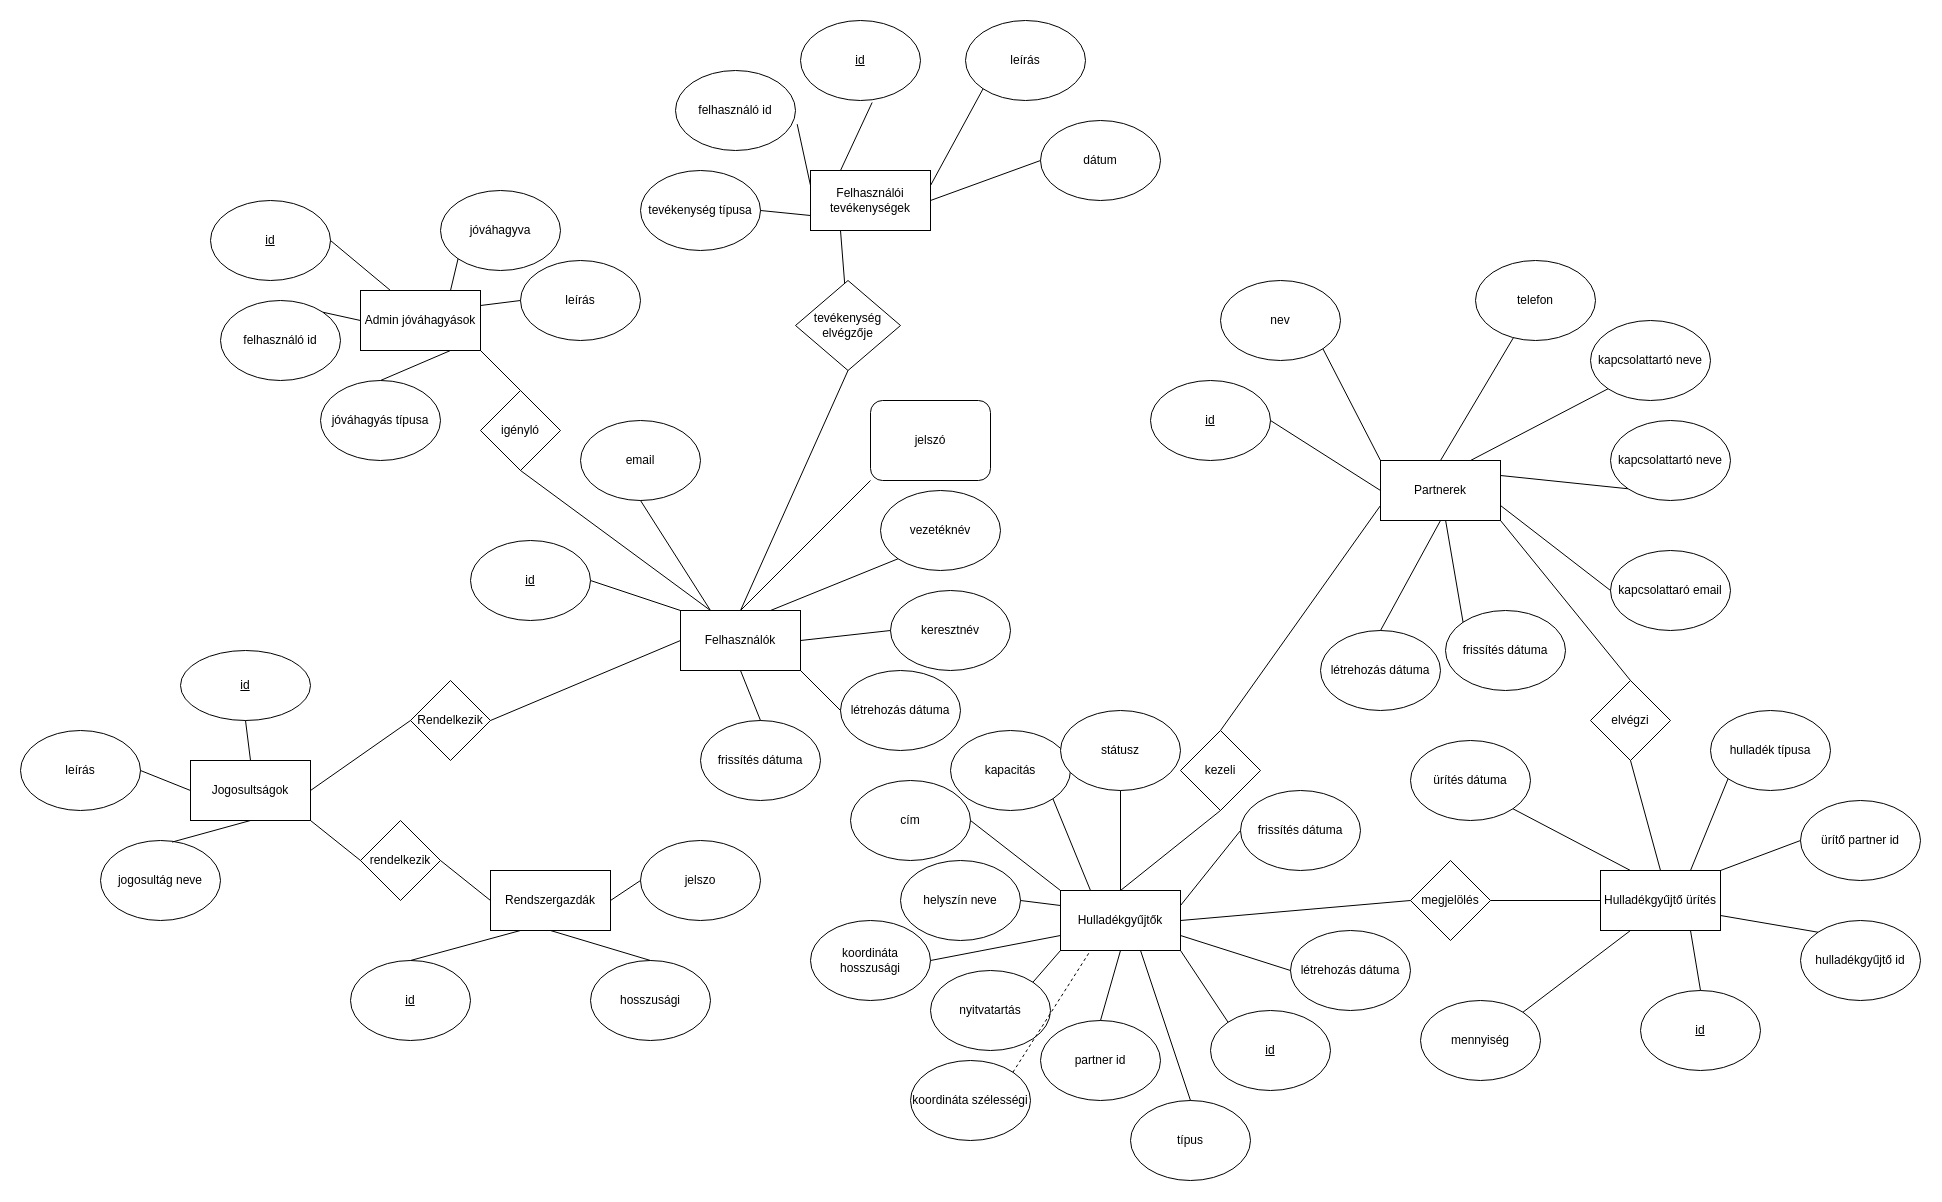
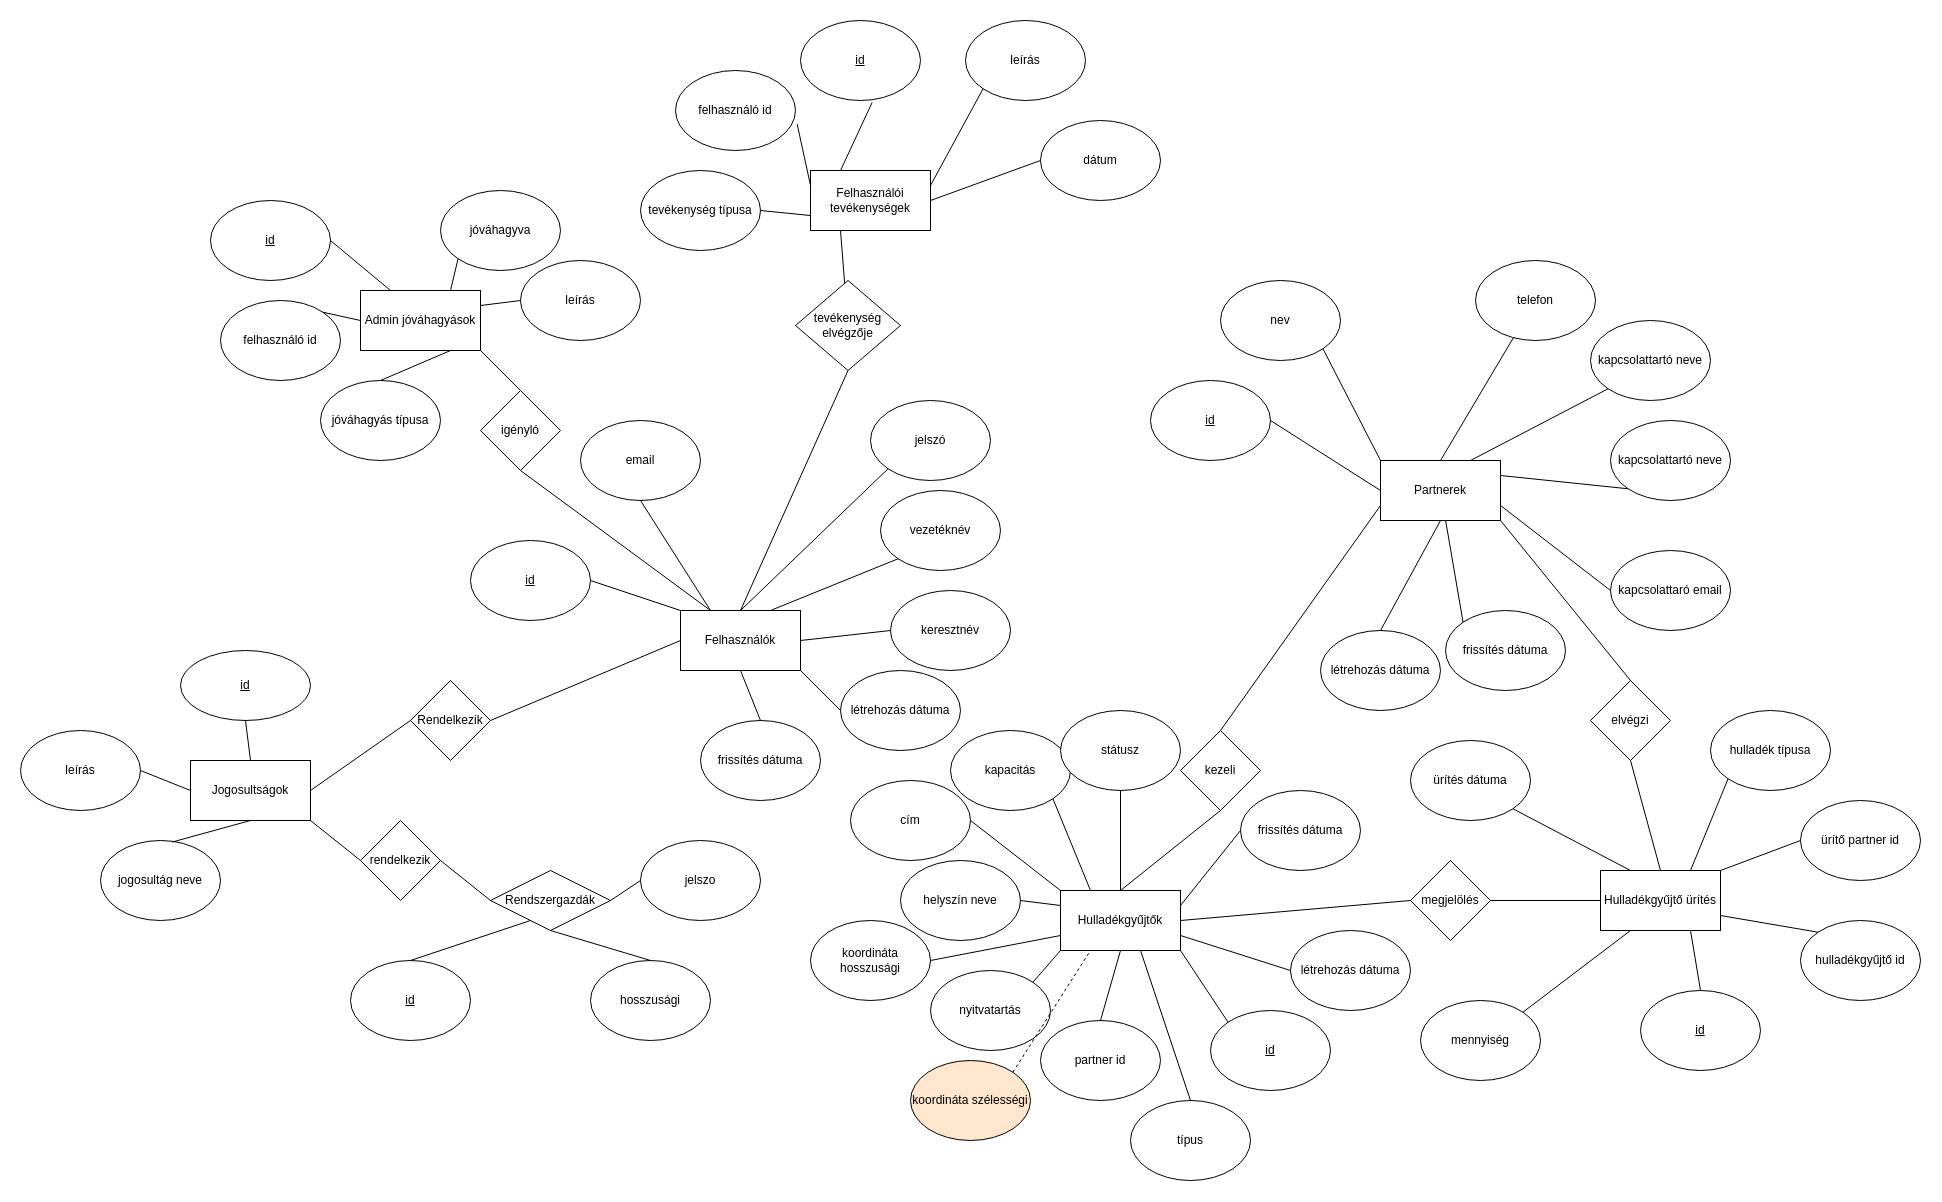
node "jelszó": shape rounded rectangle -> ellipse
node "Rendszergazdák": shape rectangle -> diamond
node "koordináta szélességi": fillcolor #ffffff -> #ffe6cc
